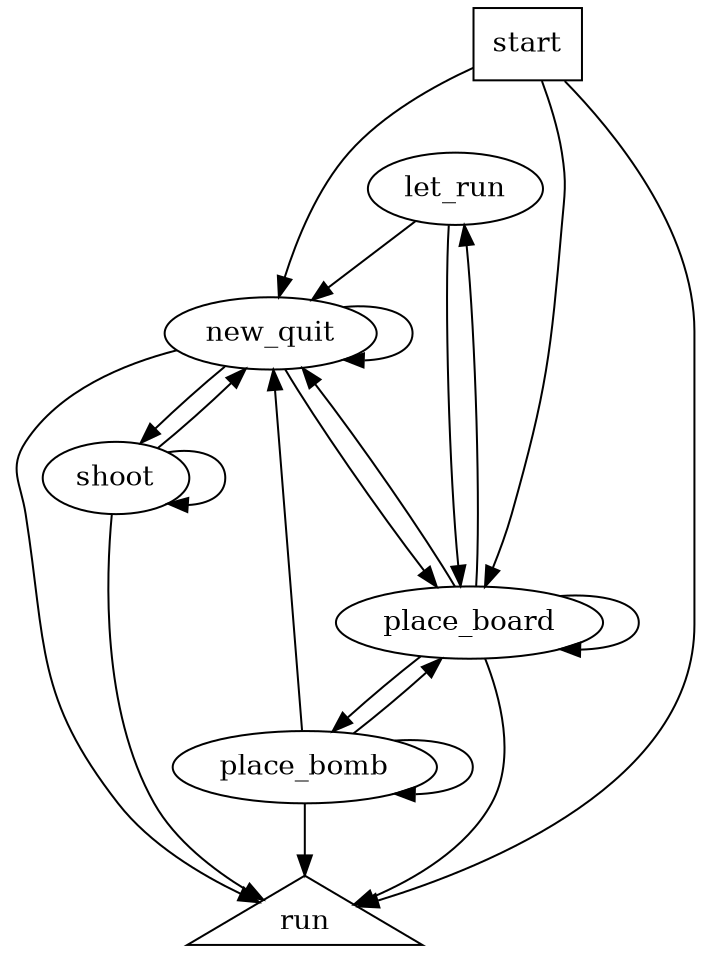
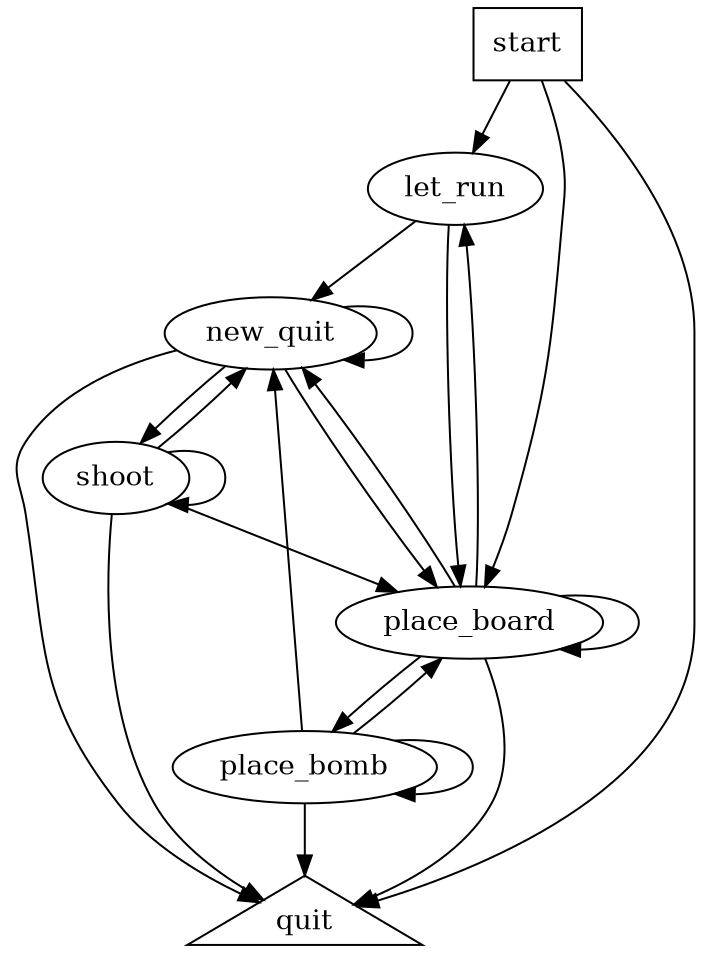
edge "start" -> "new_quit": now "start" -> "let_run"
edge "shoot" -> "place_board": added
node "run": label "run" -> "quit"
